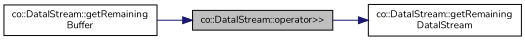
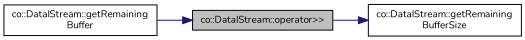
node "co::DataIStream::getRemaining DataIStream": label "co::DataIStream::getRemaining DataIStream" -> "co::DataIStream::getRemaining BufferSize"
